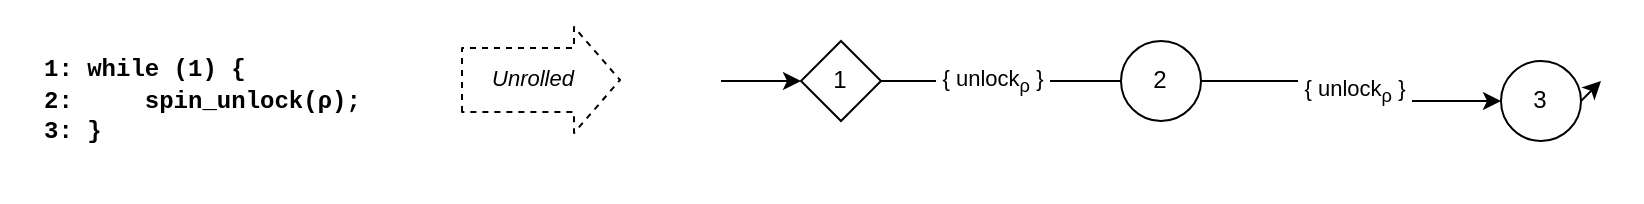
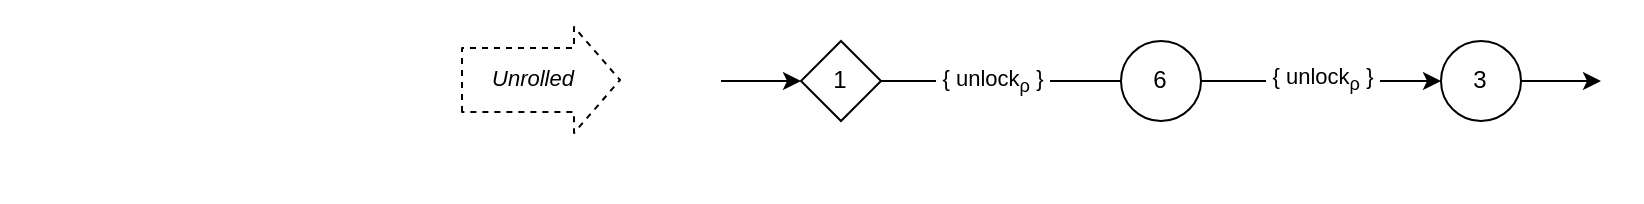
node "2": label "2" -> "6"
node "1: while (1) { 2: spin_unlock(ρ); 3: }": removed
node "3": moved (1541, 101) -> (1481, 81)
